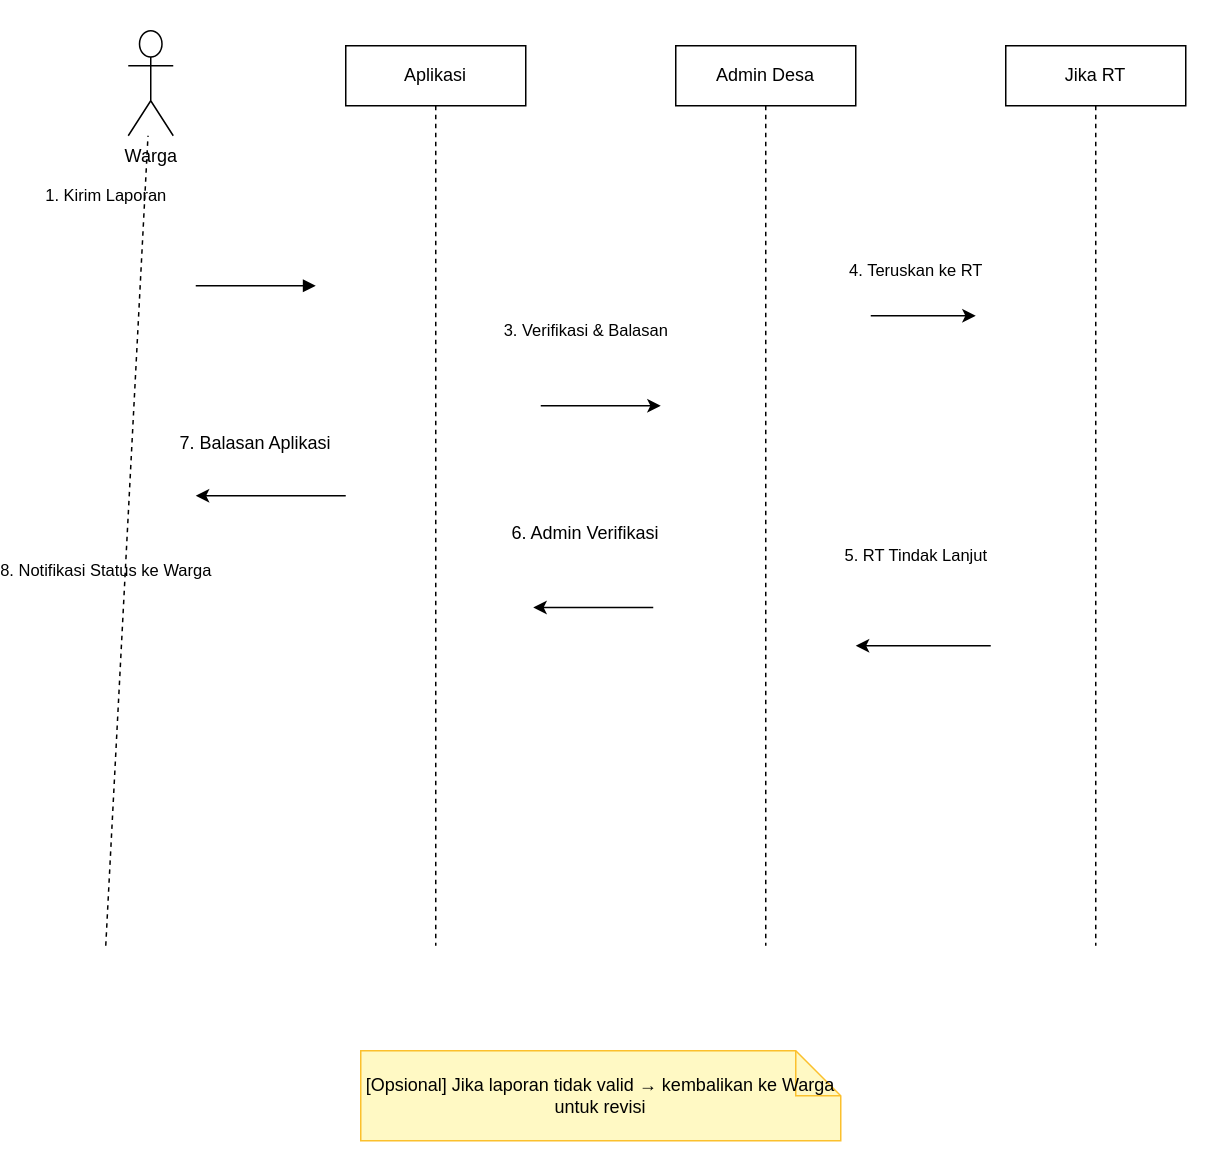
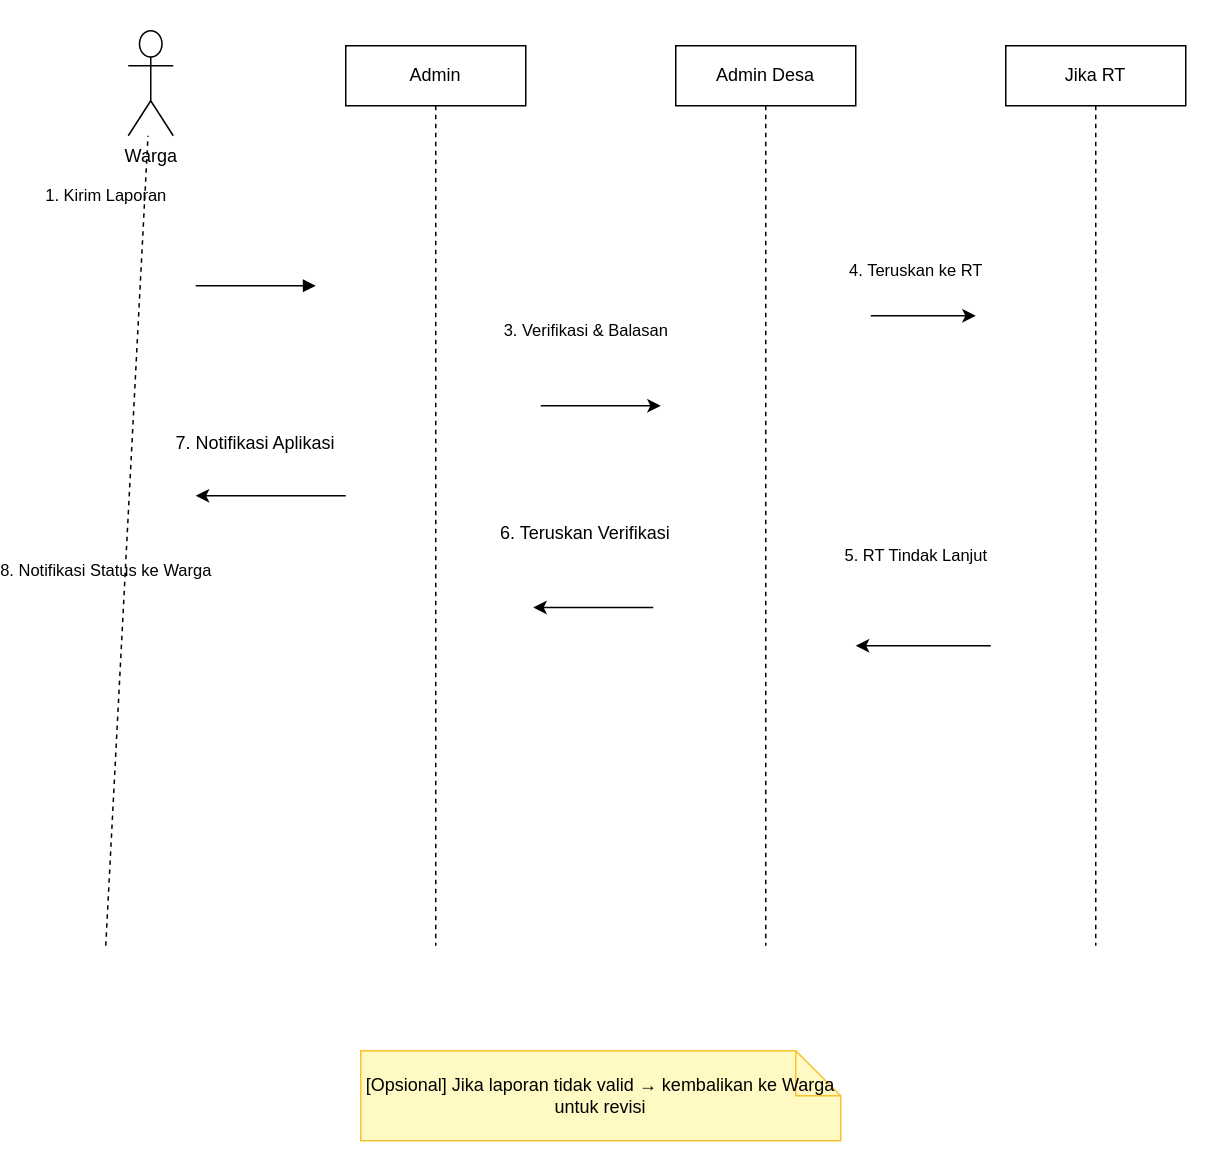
node "Aplikasi": label "Aplikasi" -> "Admin"
node "7. Balasan Aplikasi": label "7. Balasan Aplikasi" -> "7. Notifikasi Aplikasi"
node "6. Admin Verifikasi": label "6. Admin Verifikasi" -> "6. Teruskan Verifikasi"
